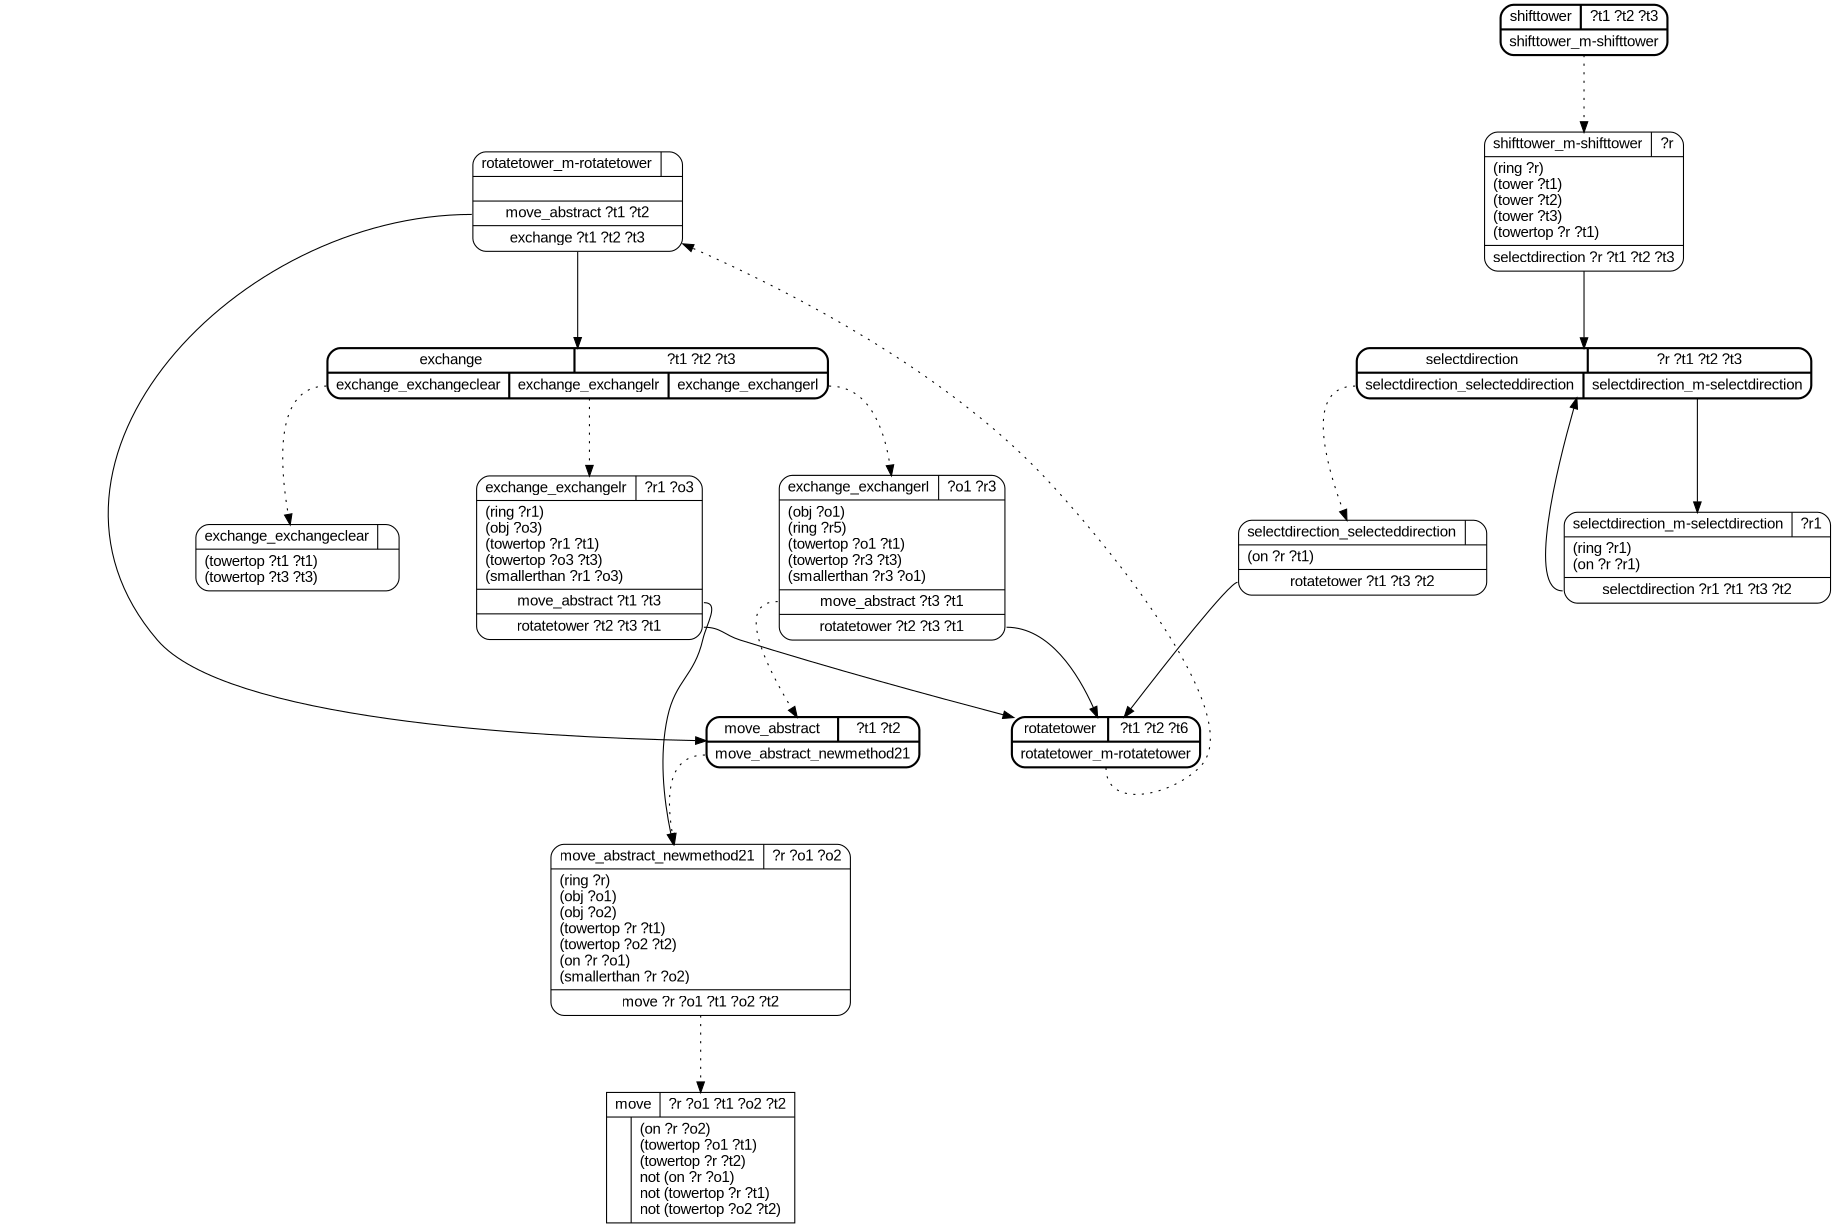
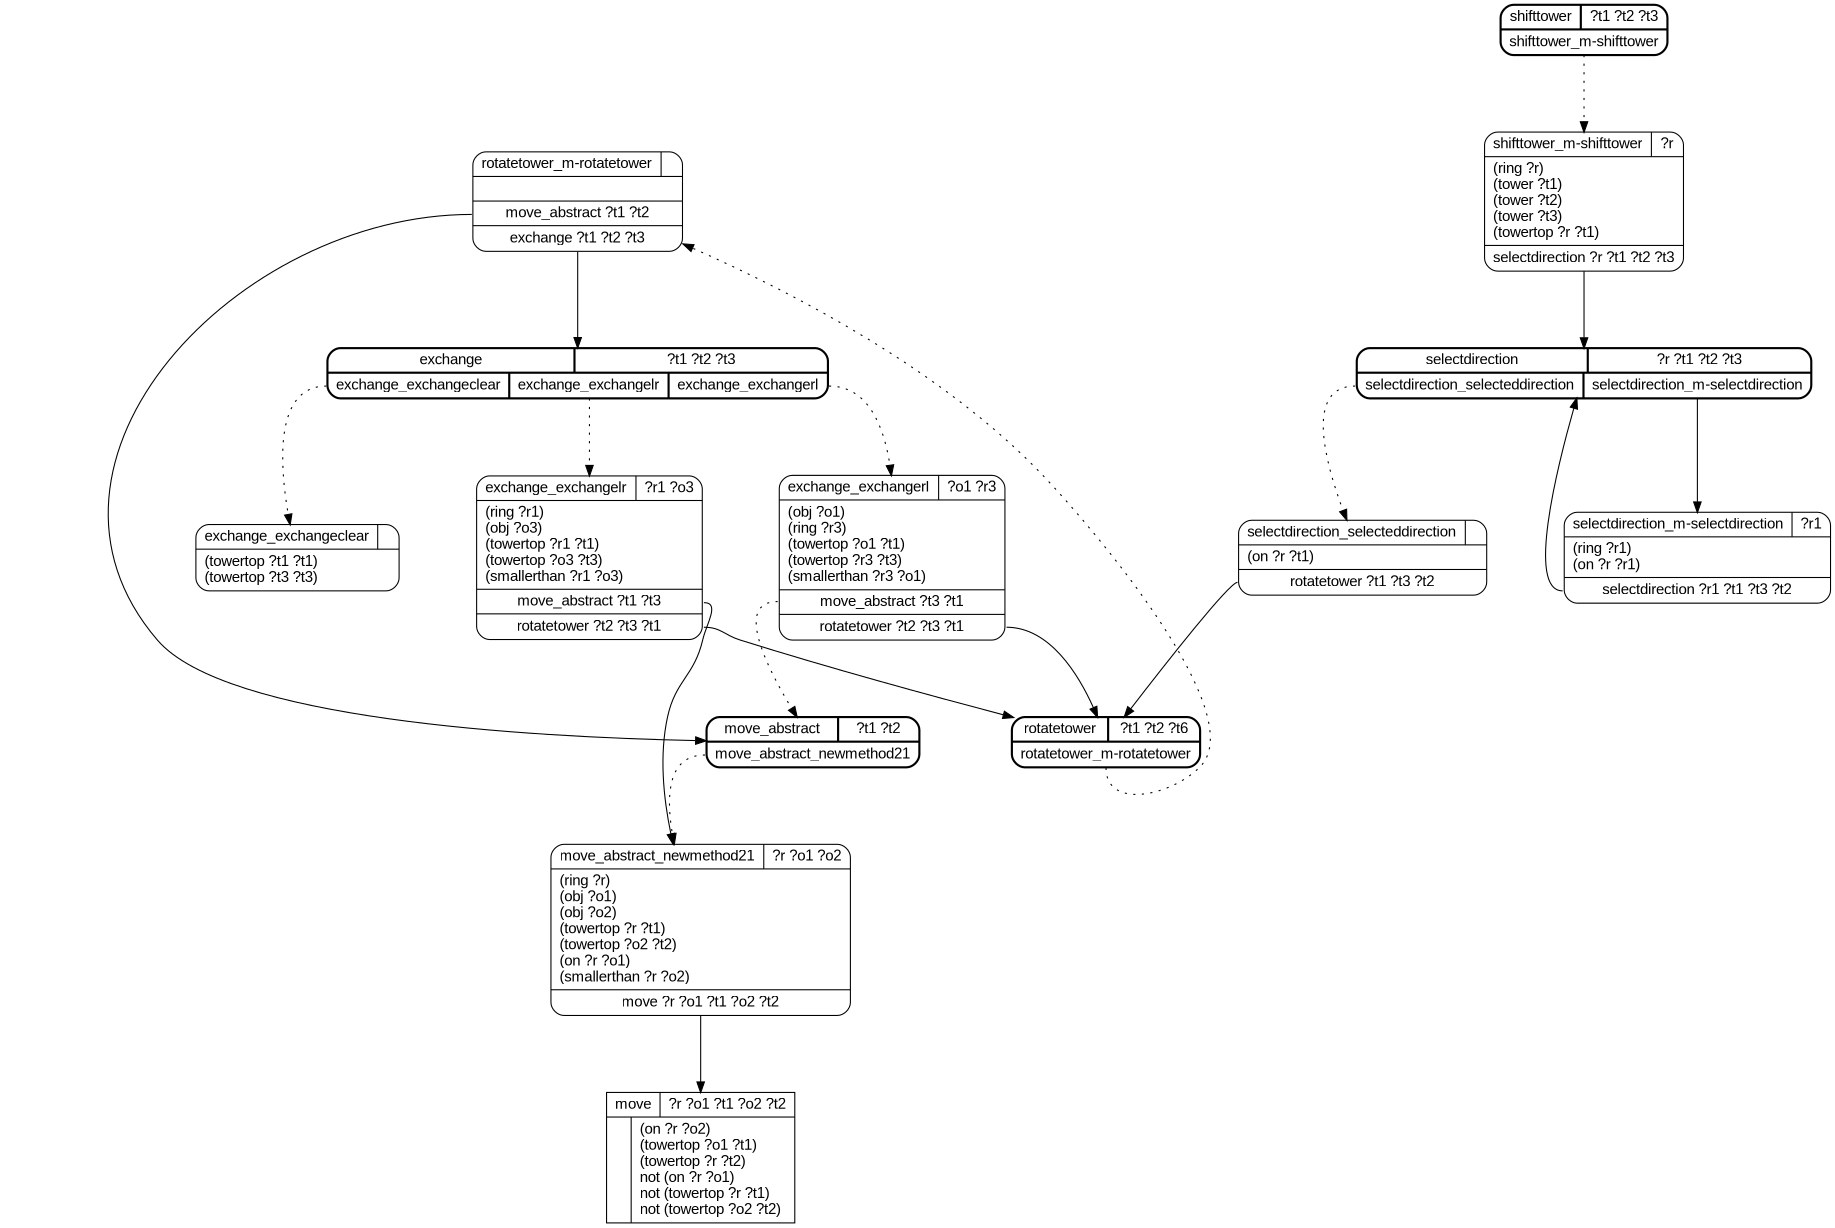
node "exchange_exchangerl": text "(ring ?r5)" -> "(ring ?r3)"
edge "move_abstract_newmethod21" -> "move": style dotted -> solid
